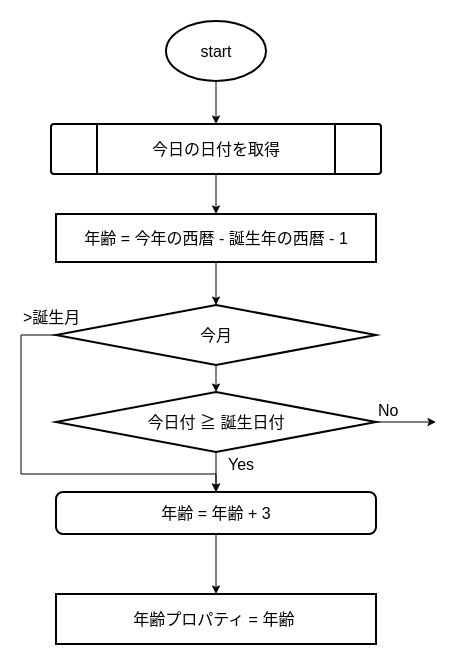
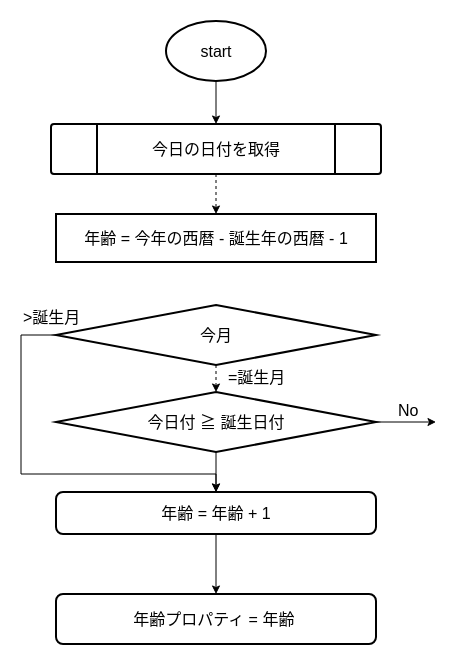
edge "今日の日付を取得" -> "年齢 = 今年の西暦 - 誕生年の西暦 - 1": style solid -> dashed
edge "年齢 = 今年の西暦 - 誕生年の西暦 - 1" -> "今月": removed
edge "今月" -> "今日付 ≧ 誕生日付": style solid -> dashed
node "=誕生月": added
node "No": moved (396, 409) -> (416, 409)
node "Yes": removed
node "年齢 = 年齢 + 3": label "年齢 = 年齢 + 3" -> "年齢 = 年齢 + 1"
node "年齢プロパティ = 年齢": shape rectangle -> rounded rectangle
